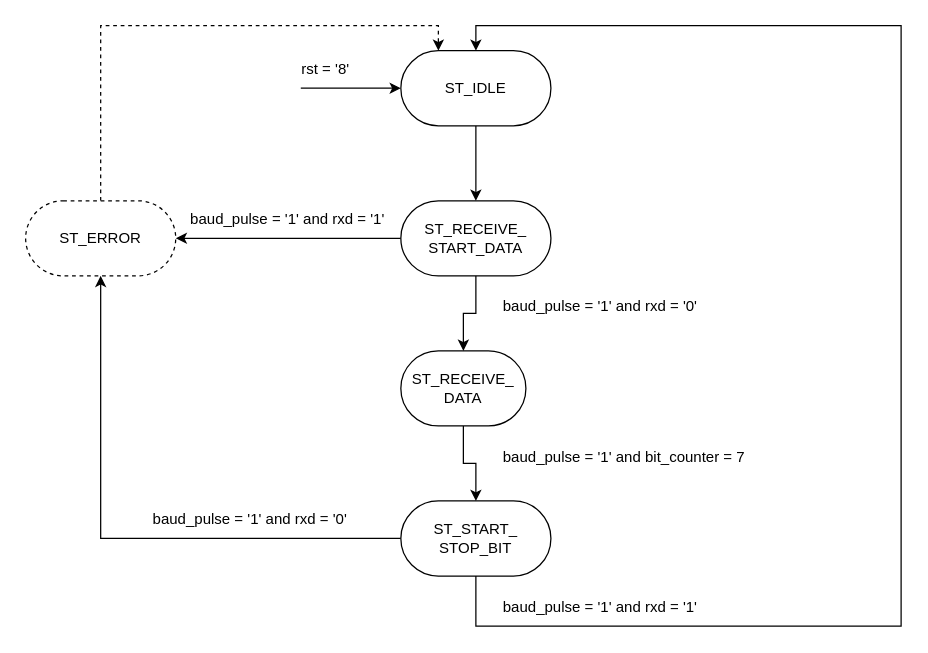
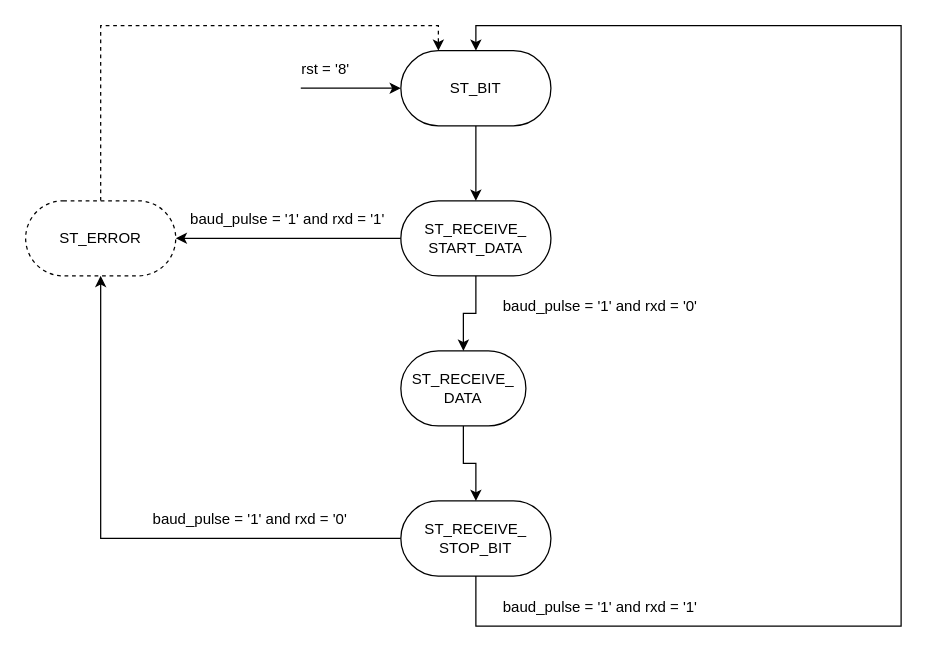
node "ST_IDLE": label "ST_IDLE" -> "ST_BIT"
node "baud_pulse = '1' and bit_counter = 7": removed
node "ST_START_ STOP_BIT": label "ST_START_ STOP_BIT" -> "ST_RECEIVE_ STOP_BIT"
